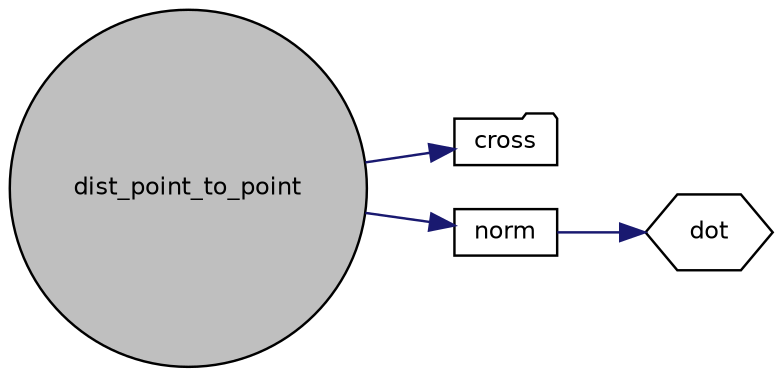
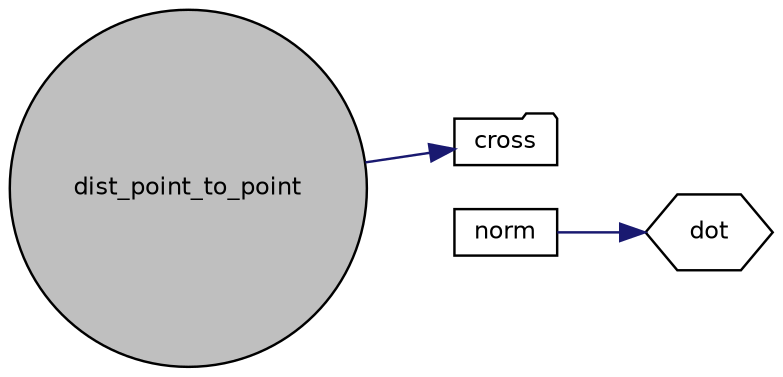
edge "dist_point_to_point" -> "norm": removed
